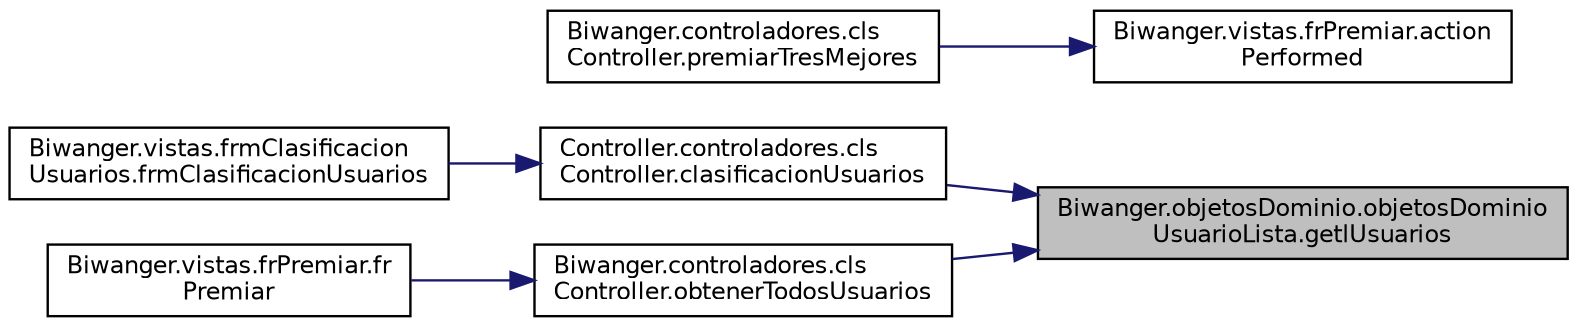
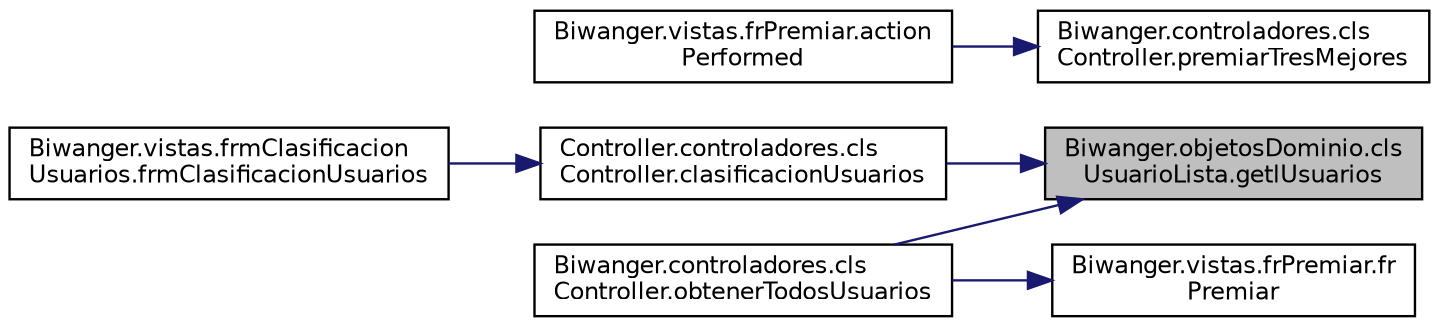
edge "Biwanger.controladores.cls Controller.premiarTresMejores" -> "Biwanger.vistas.frPremiar.action Performed": reversed
node "Biwanger.objetosDominio.objetosDominio UsuarioLista.getlUsuarios": label "Biwanger.objetosDominio.objetosDominio UsuarioLista.getlUsuarios" -> "Biwanger.objetosDominio.cls UsuarioLista.getlUsuarios"
edge "Biwanger.vistas.frPremiar.fr Premiar" -> "Biwanger.controladores.cls Controller.obtenerTodosUsuarios": reversed
